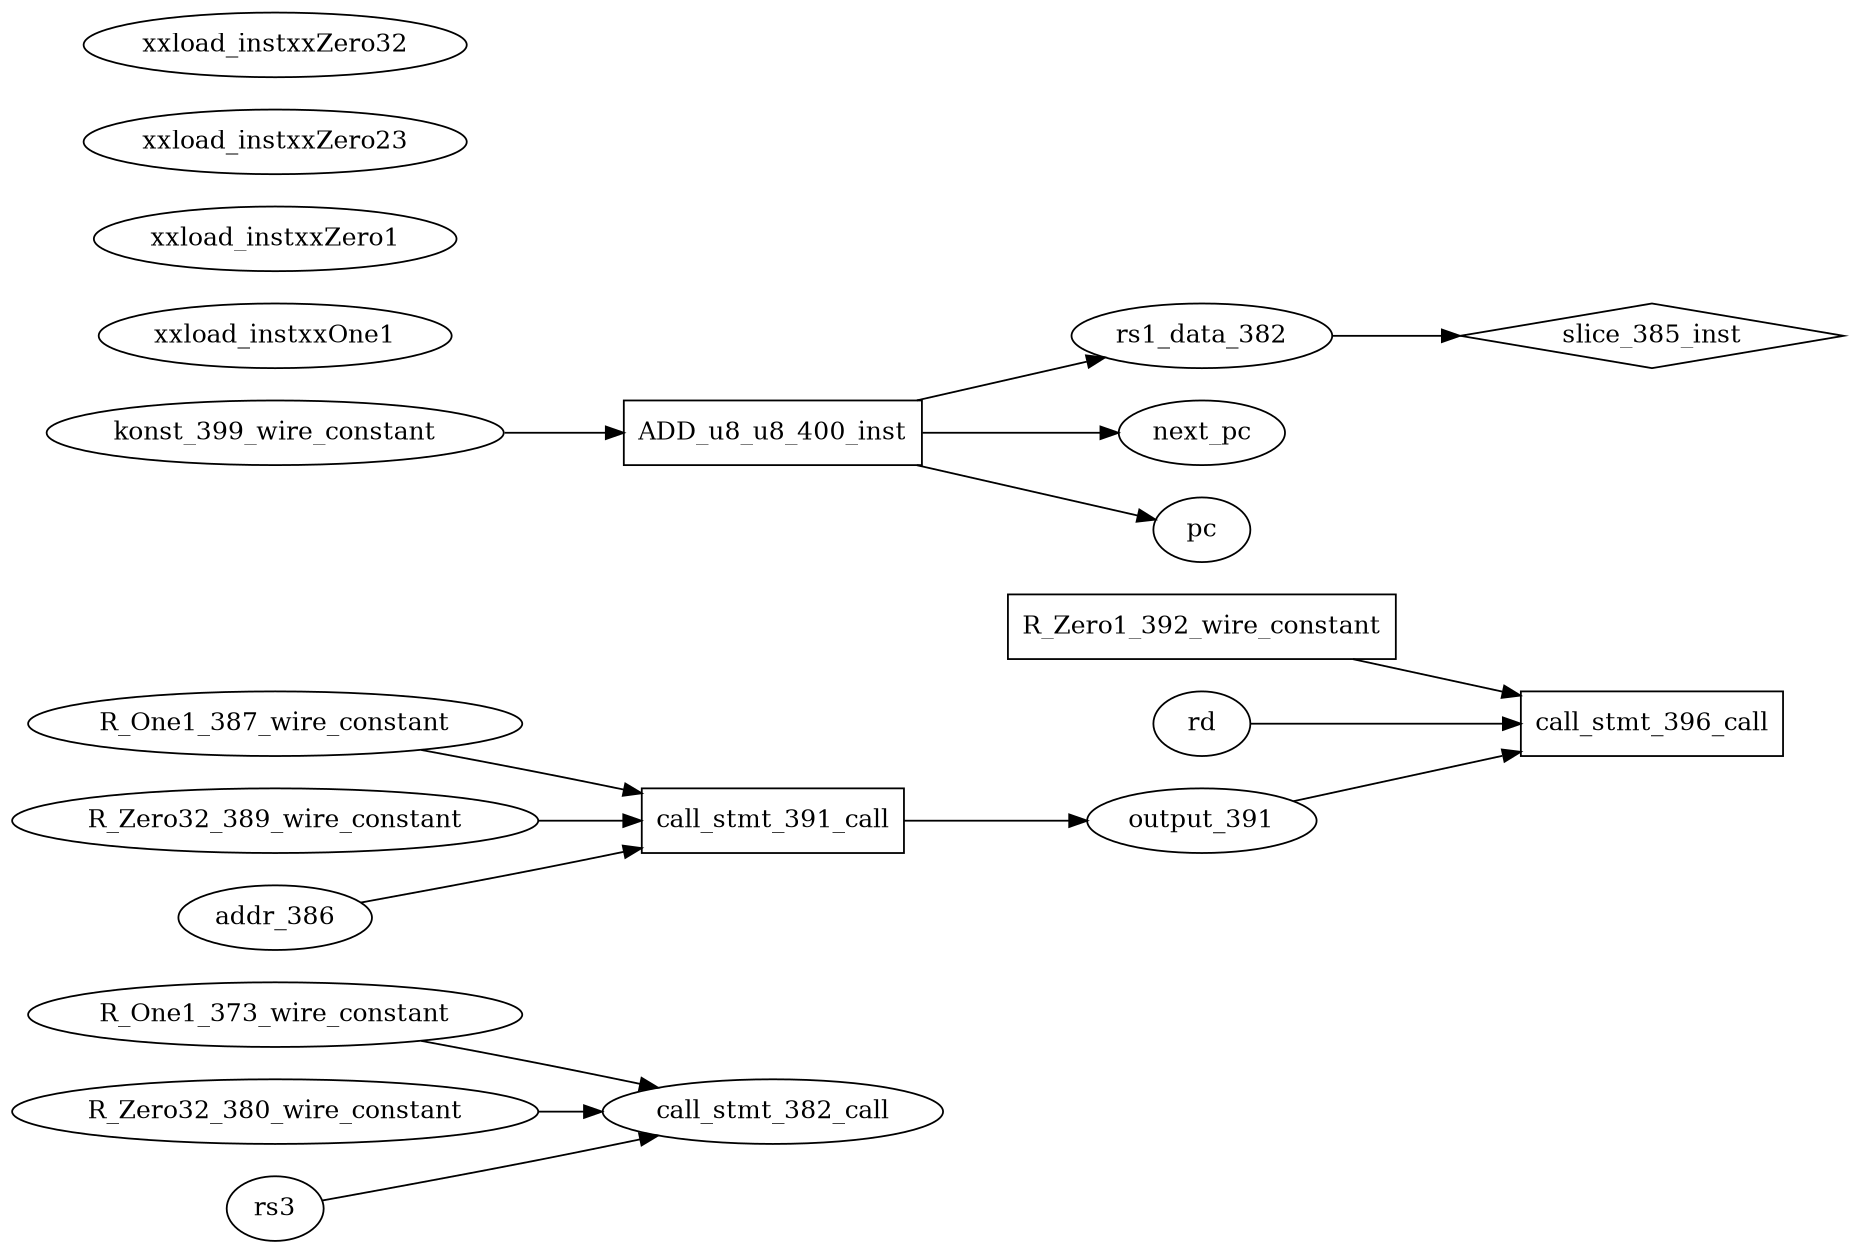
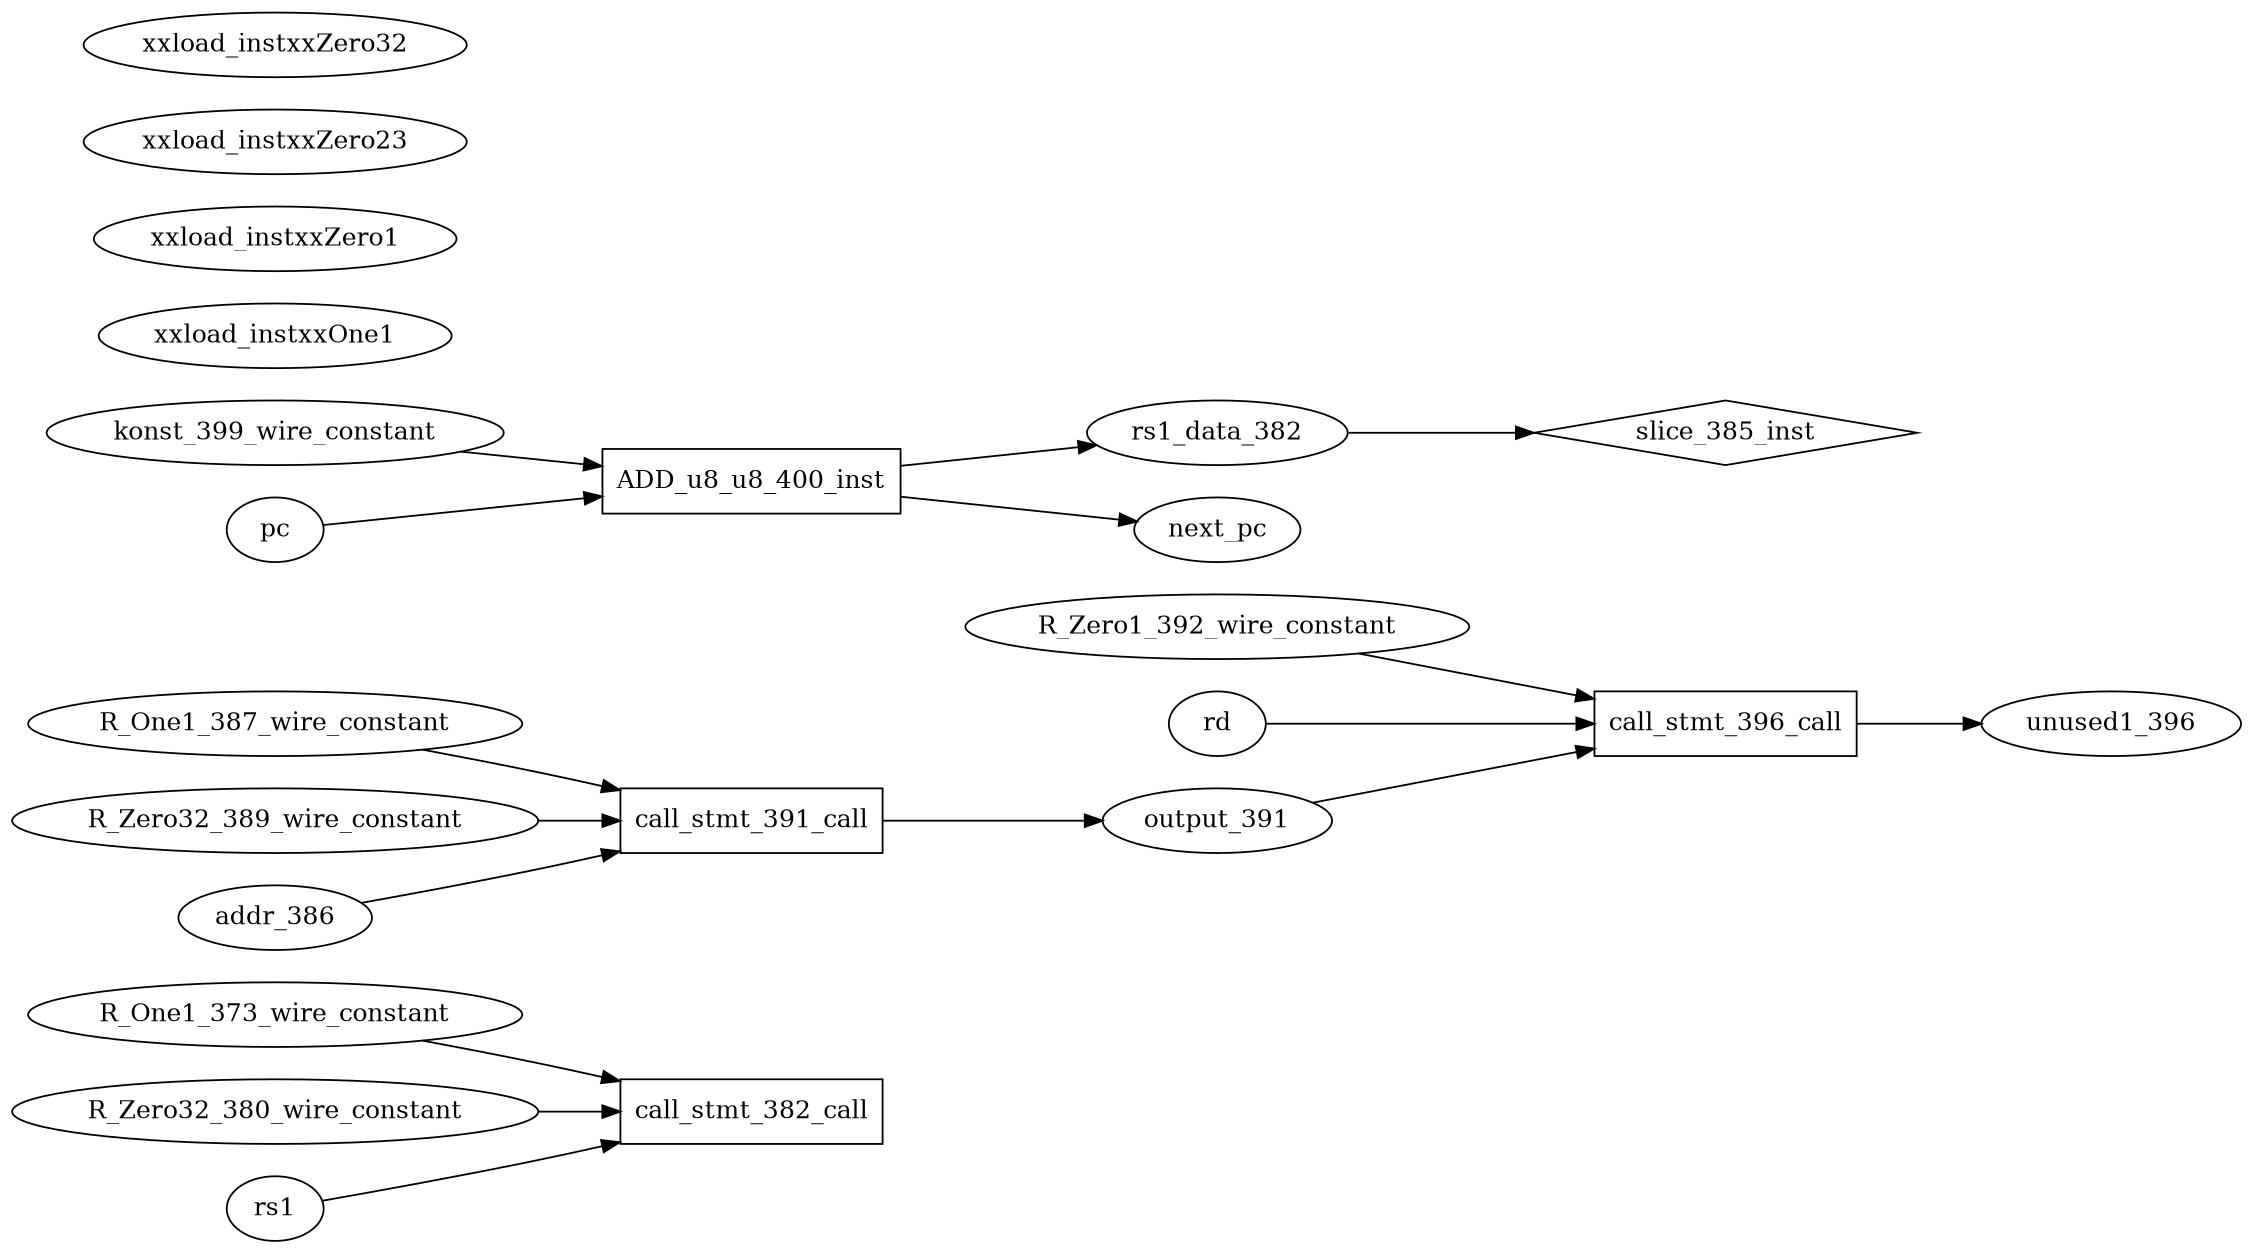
edge "ADD_u8_u8_400_inst" -> "pc": reversed
node "R_Zero1_392_wire_constant": shape box -> ellipse
node "unused1_396": added
node "call_stmt_382_call": shape ellipse -> box
node "rs3": label "rs3" -> "rs1"
